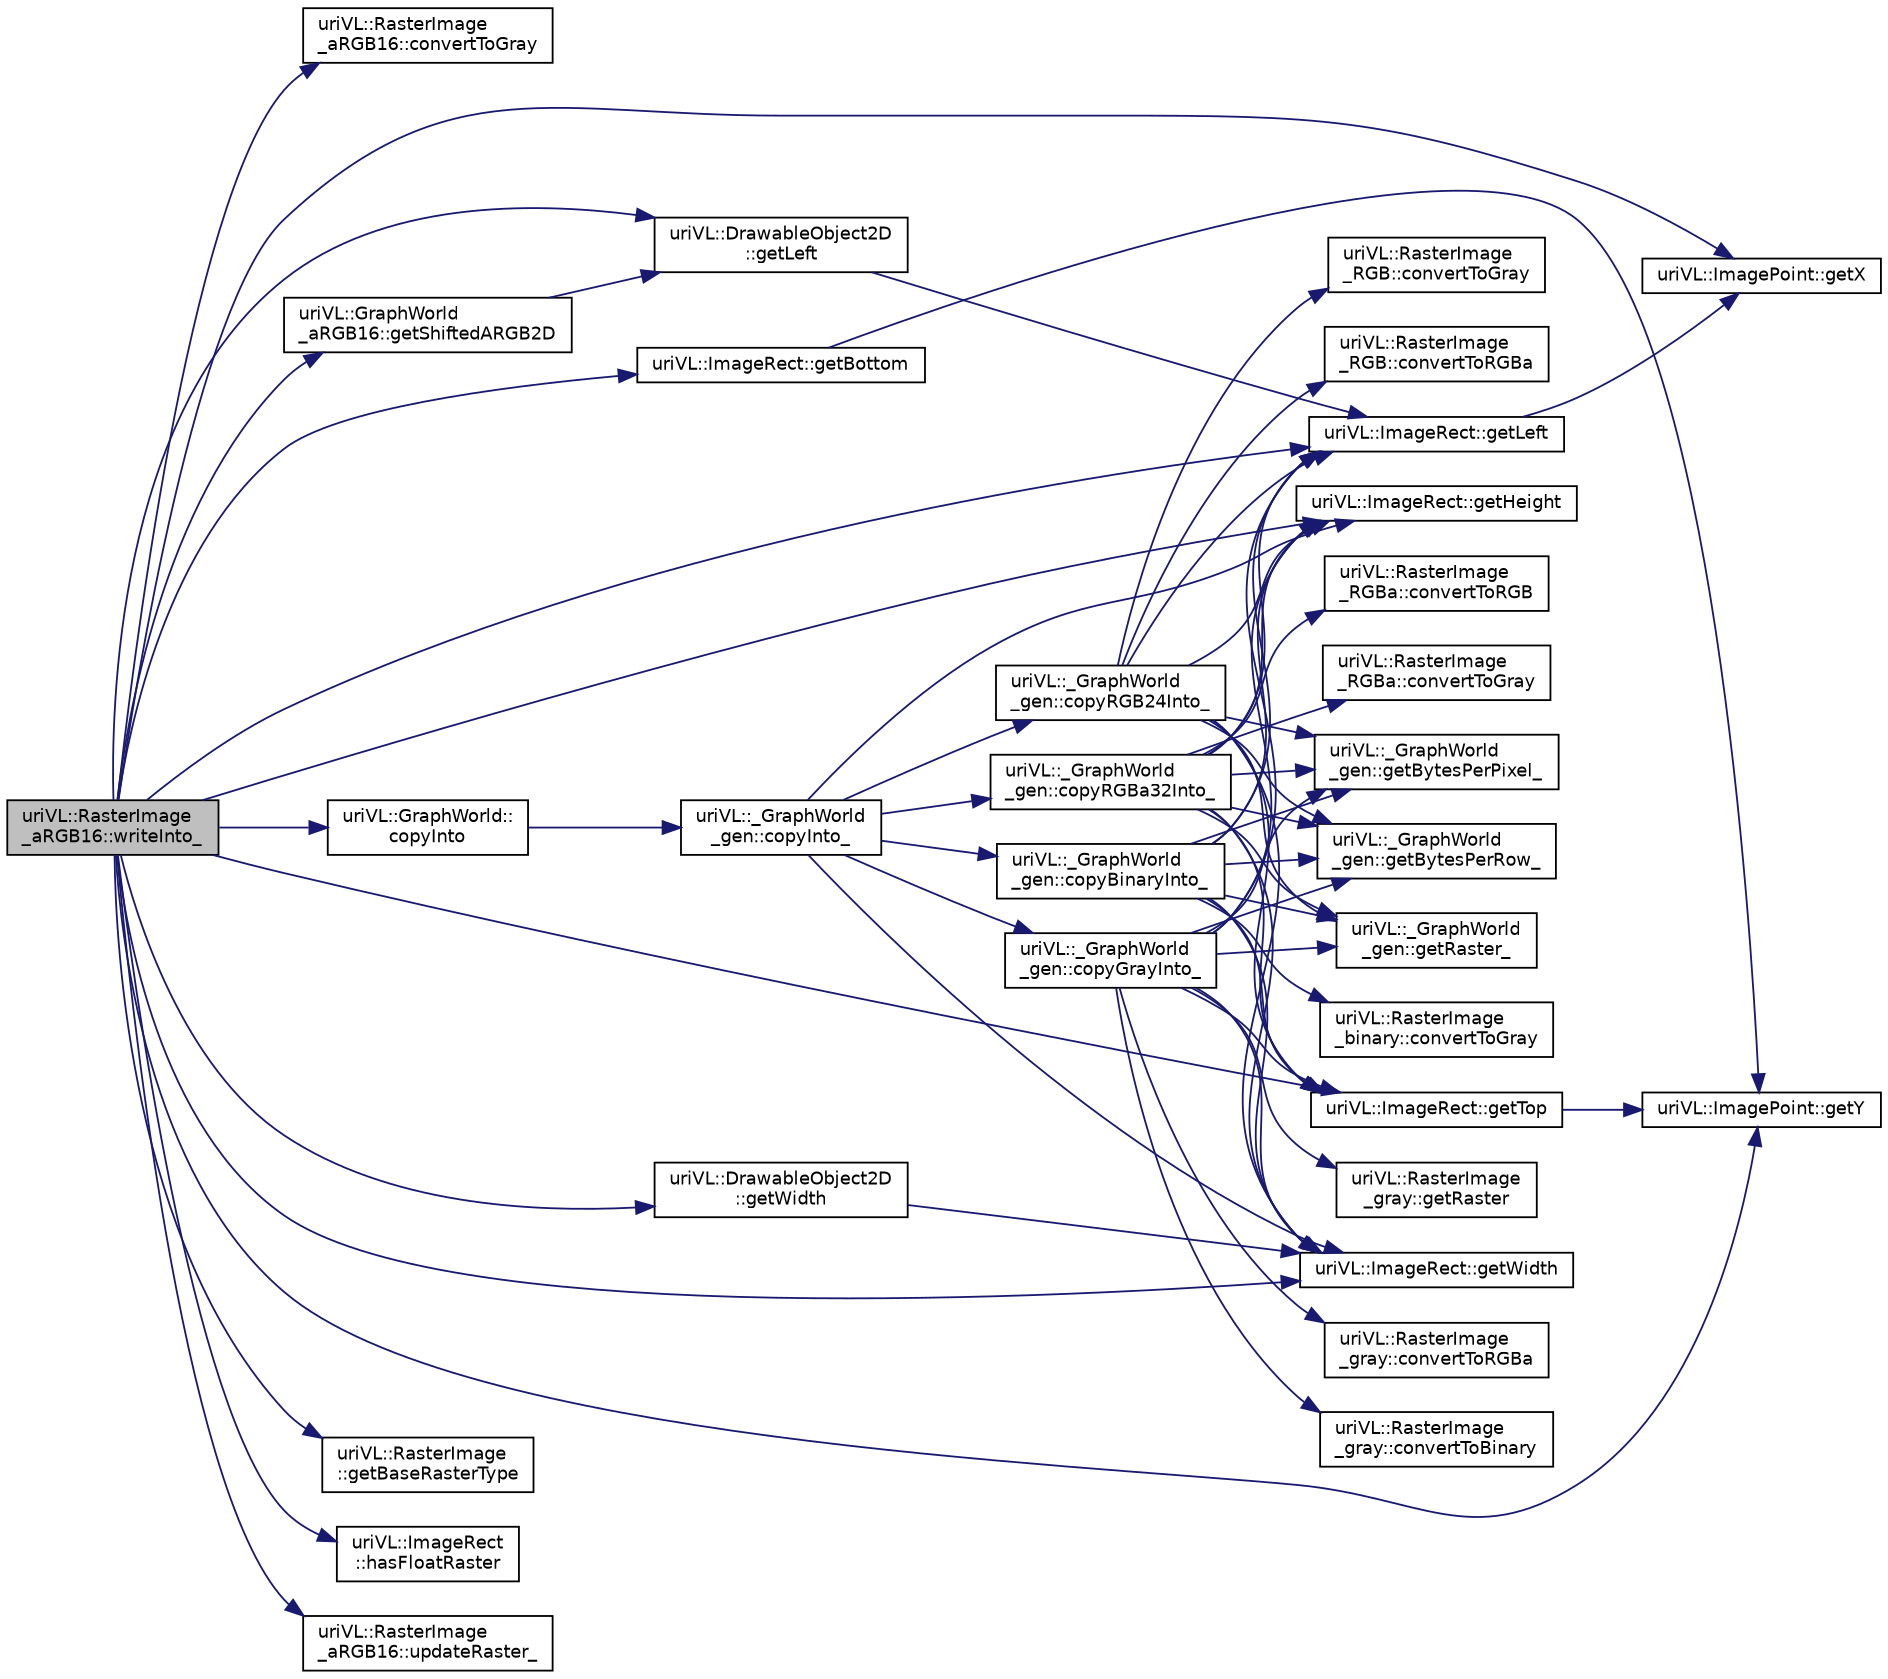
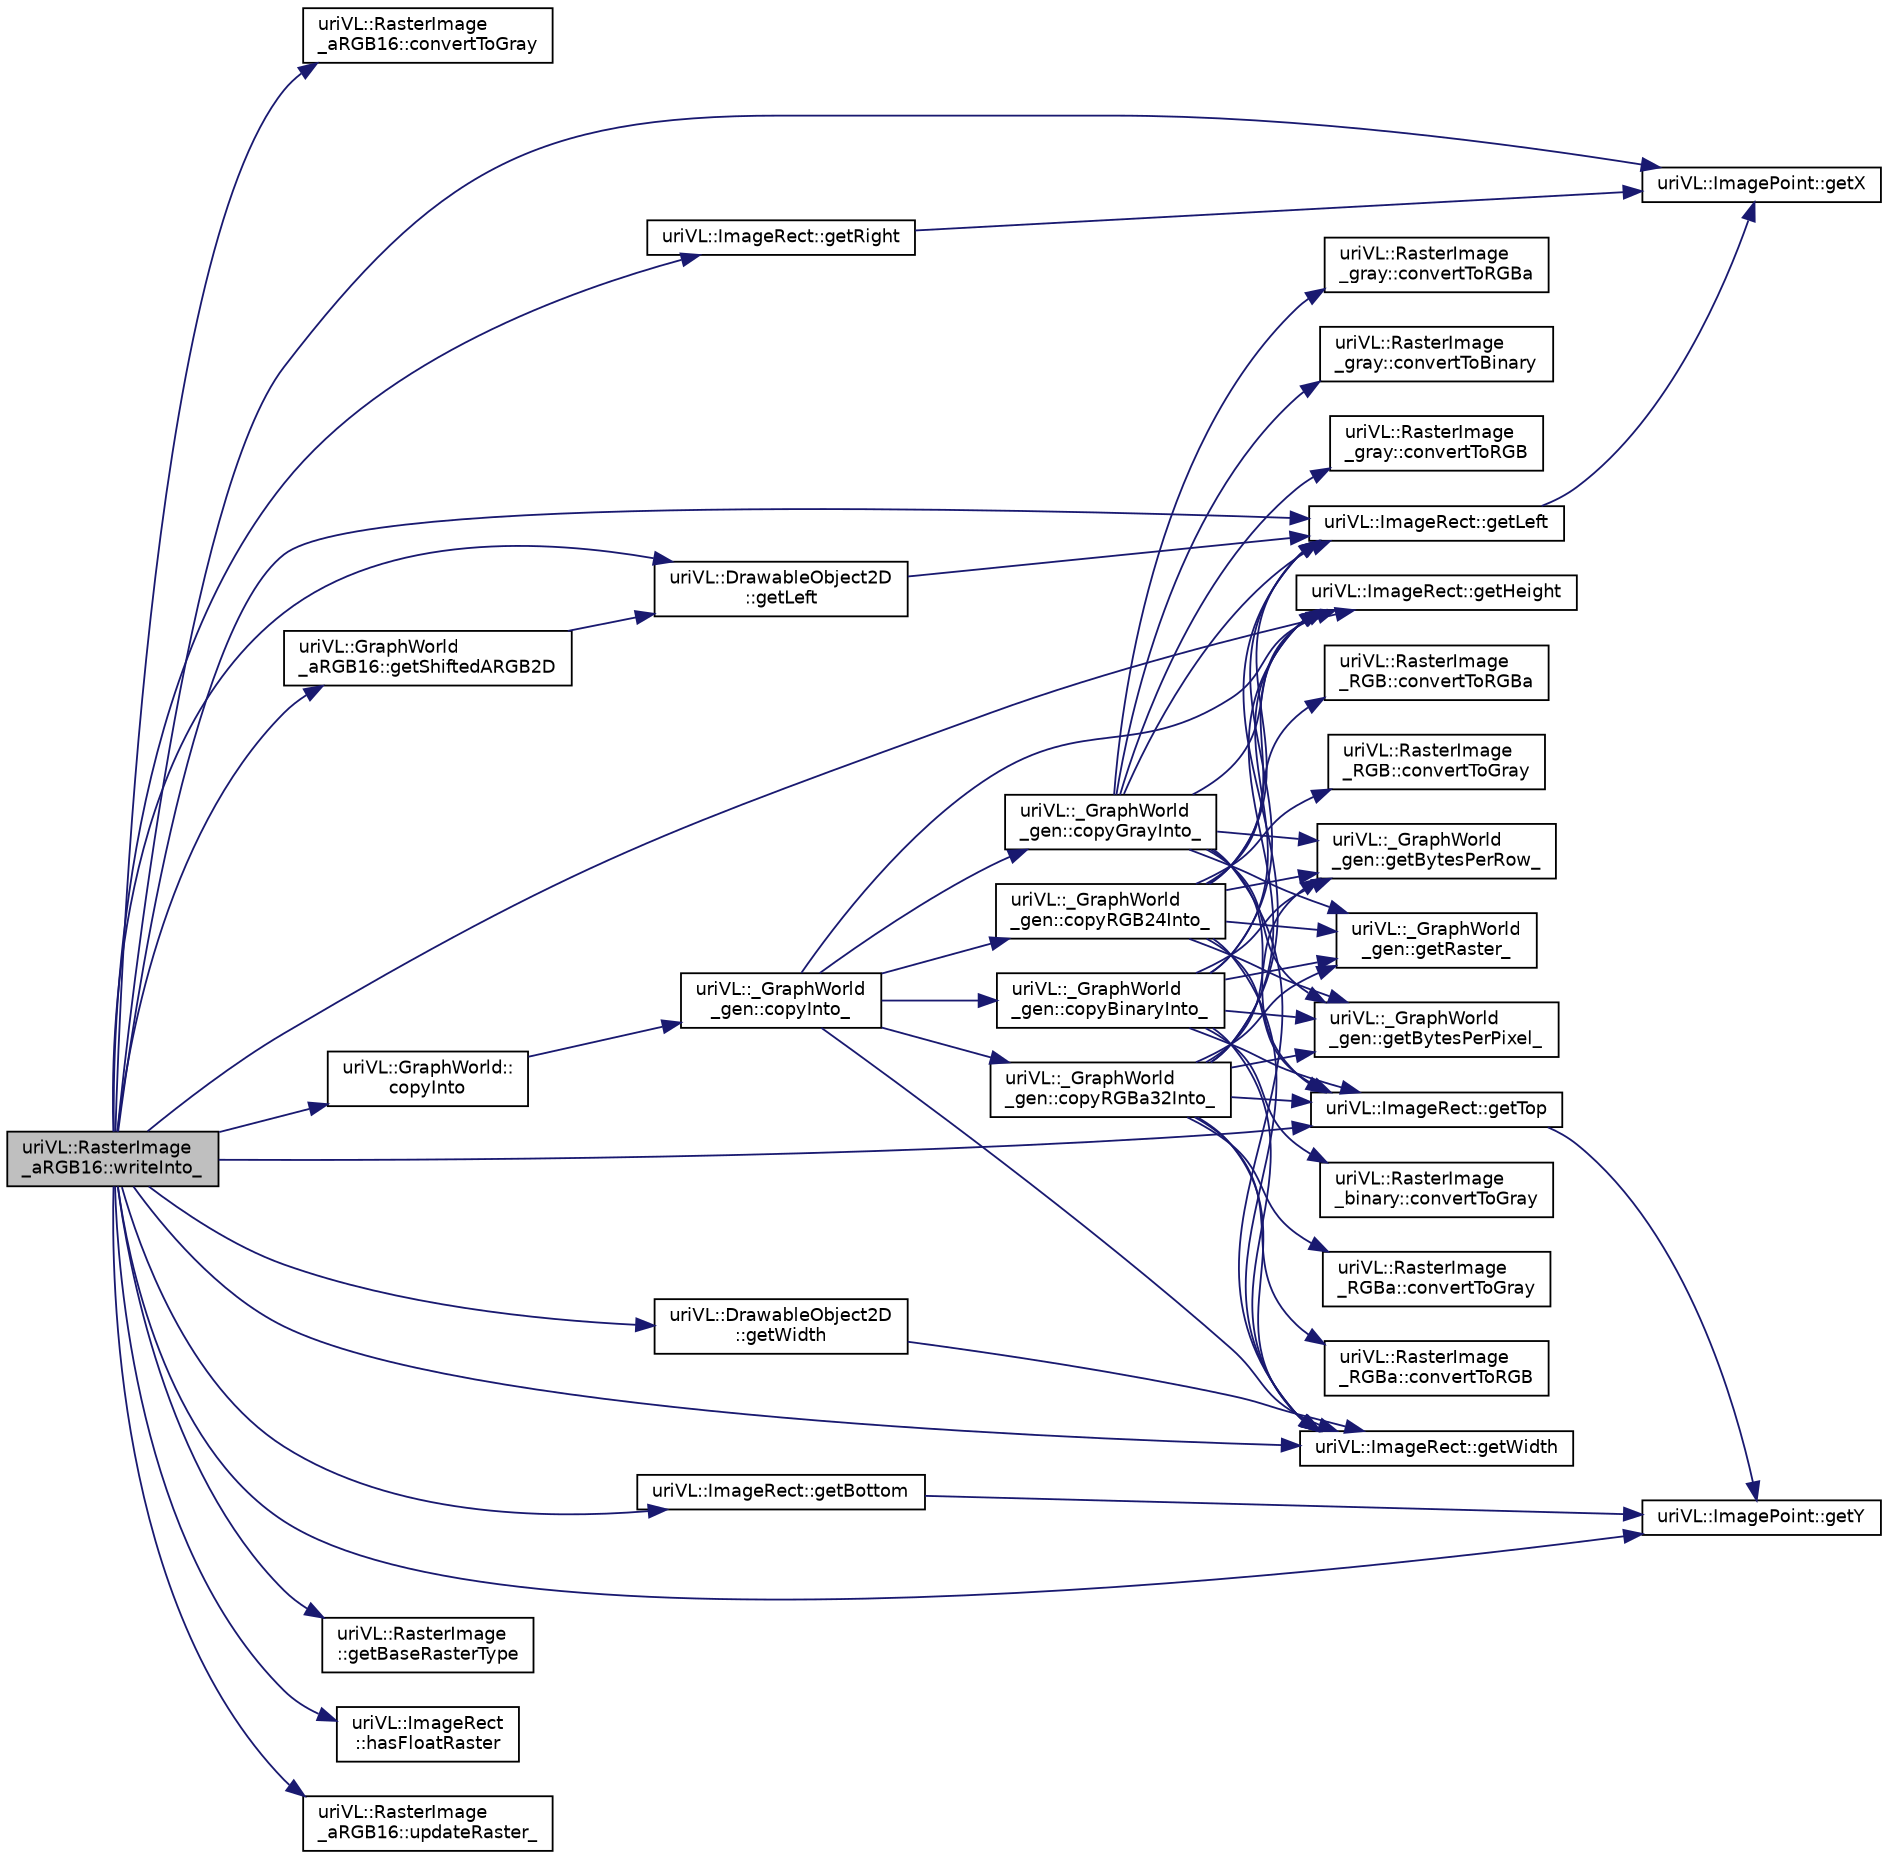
node "uriVL::ImageRect::getRight": added
node "uriVL::RasterImage _gray::getRaster": label "uriVL::RasterImage _gray::getRaster" -> "uriVL::RasterImage _gray::convertToRGB"
